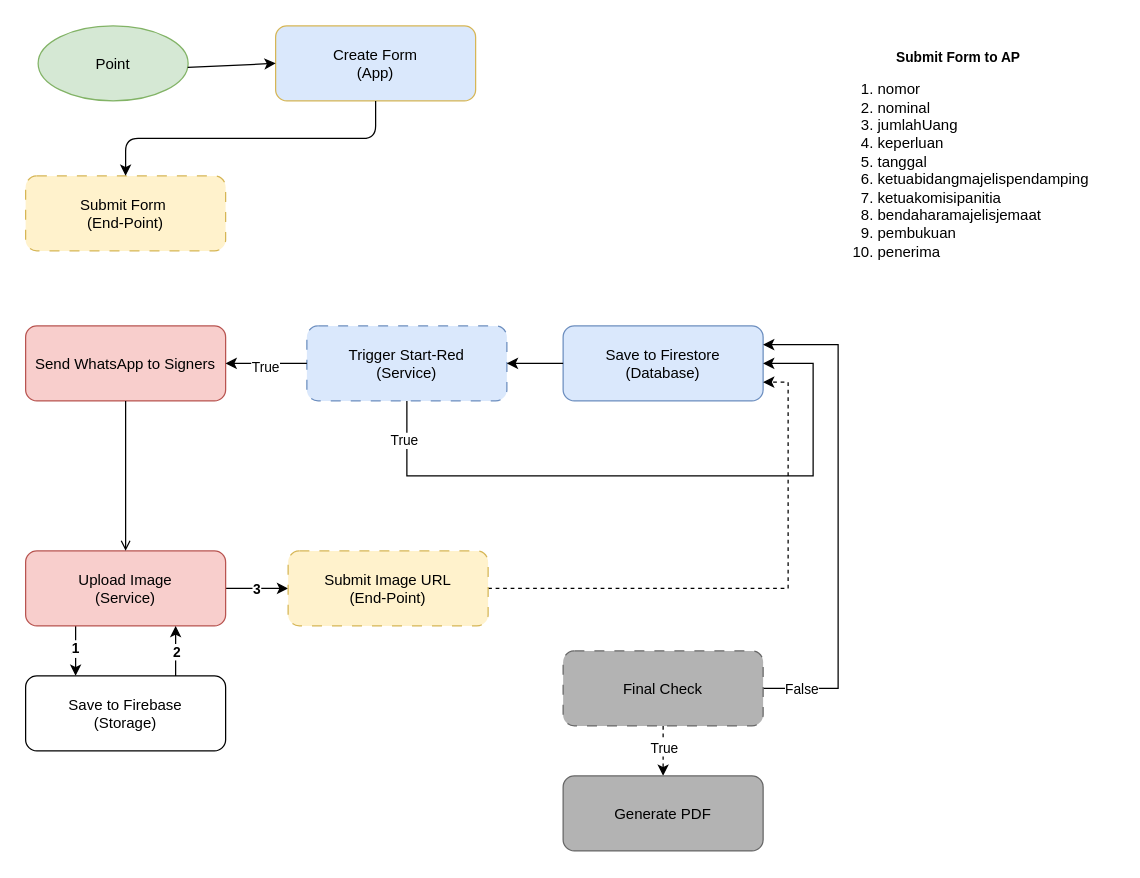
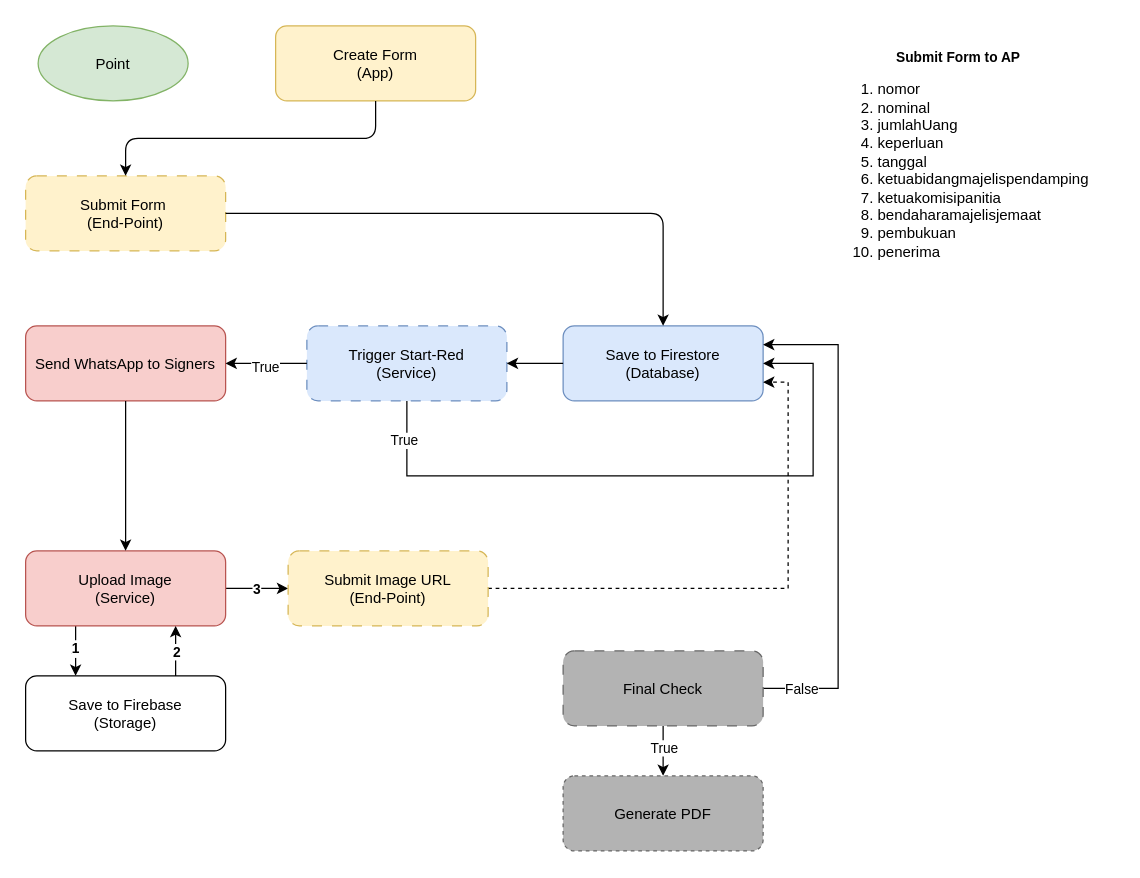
node "Create Form (App)": fillcolor #dae8fc -> #fff2cc
edge "Point" -> "Create Form (App)": now "Point" -> "Save to Firestore (Database)"
edge "Submit Form (End-Point)" -> "Save to Firestore (Database)": added
edge "Send WhatsApp to Signers" -> "Upload Image (Service)": arrowhead open -> classic
edge "Final Check" -> "Generate PDF": style dashed -> solid
node "Generate PDF": style solid -> dashed
